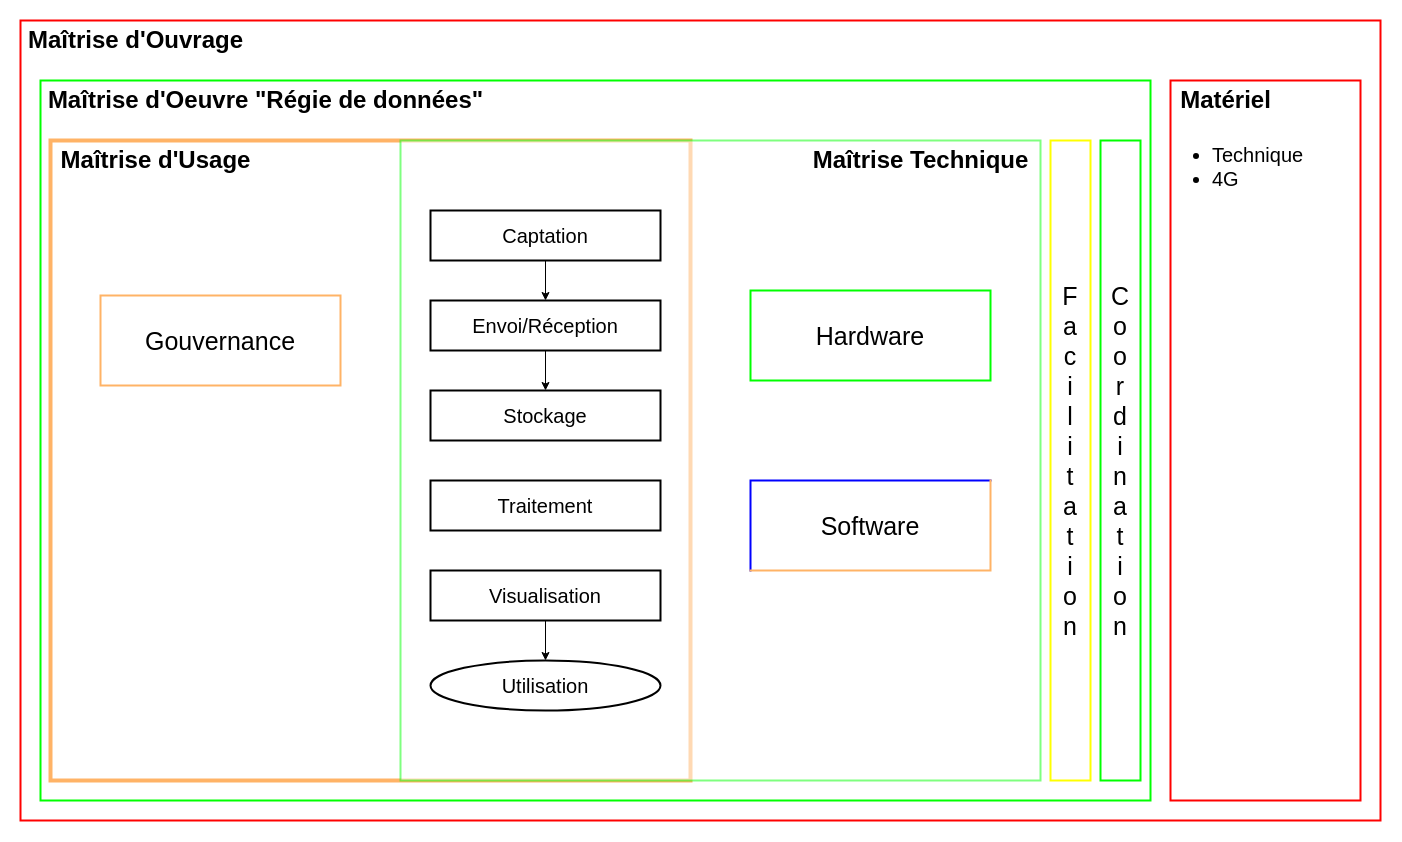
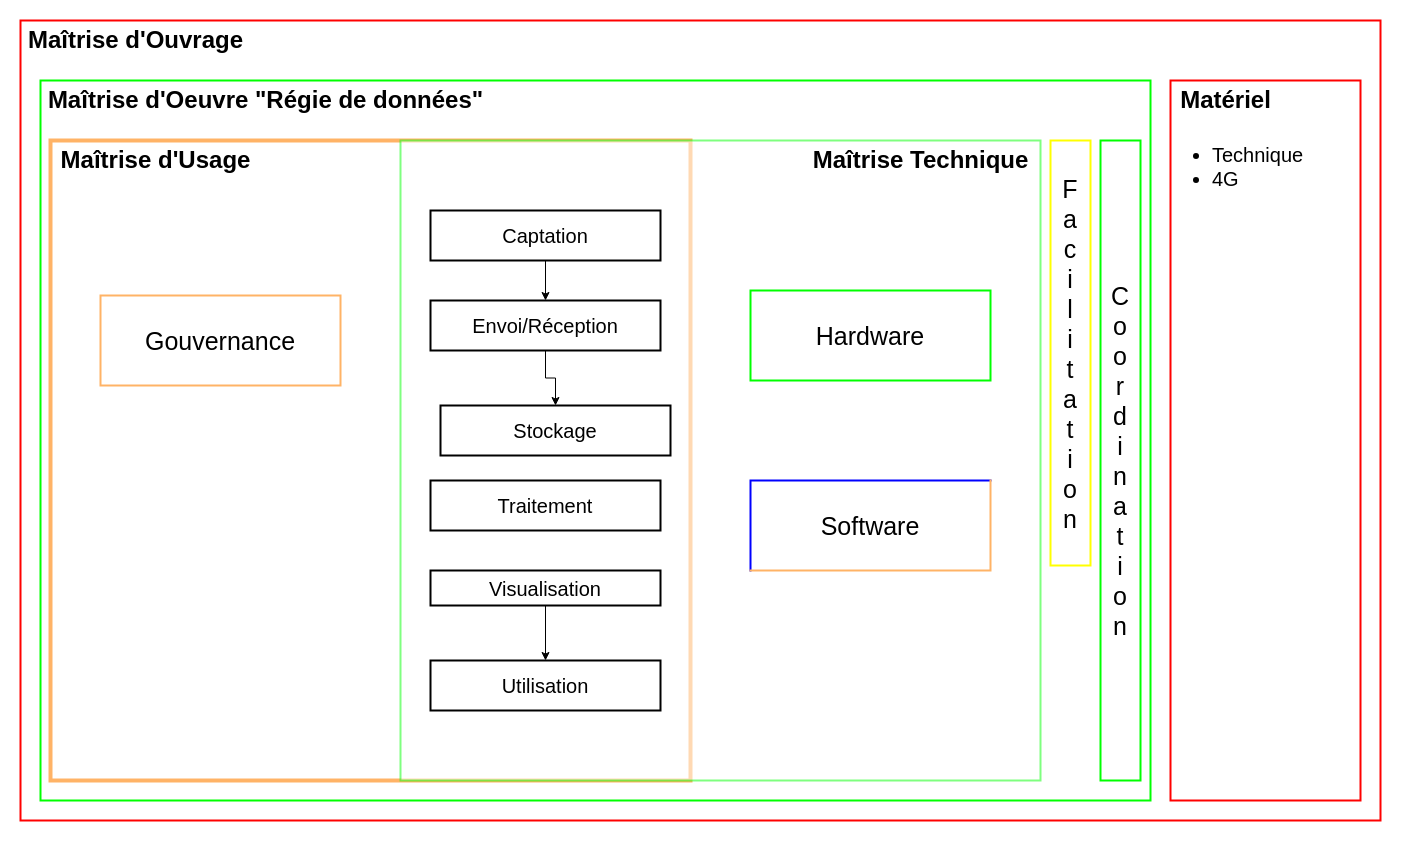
node "Stockage": moved (546, 416) -> (556, 431)
node "F a c i l i t a t i o n": size 40x640 -> 40x425
node "Visualisation": size 230x50 -> 230x35
node "Utilisation": shape ellipse -> rectangle
